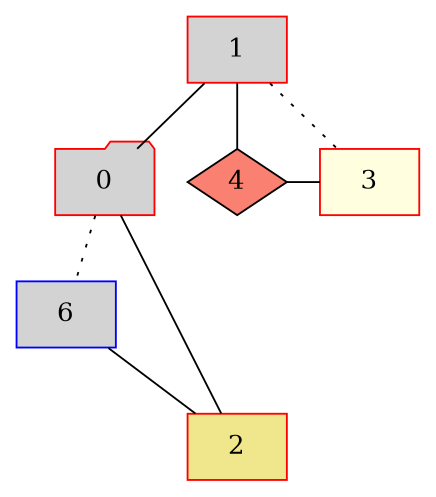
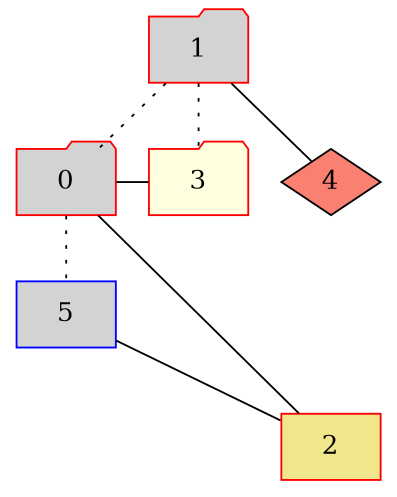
node "1": shape box -> folder
edge "1" -- "0": style solid -> dotted
edge "4" -- "3": now "0" -- "3"
node "3": shape box -> folder
node "6": label "6" -> "5"
